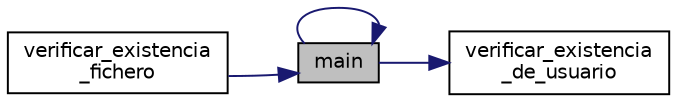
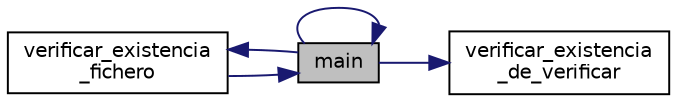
edge "main" -> "verificar_existencia _fichero": added
node "verificar_existencia _de_usuario": label "verificar_existencia _de_usuario" -> "verificar_existencia _de_verificar"
